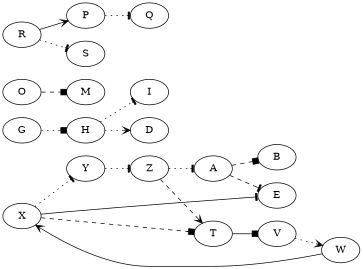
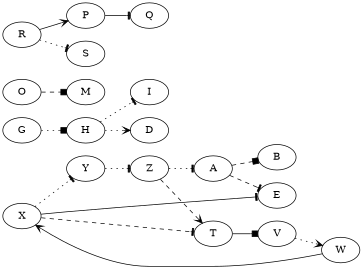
edge "P" -> "Q": style dotted -> solid
edge "X" -> "T": arrowhead box -> tee
